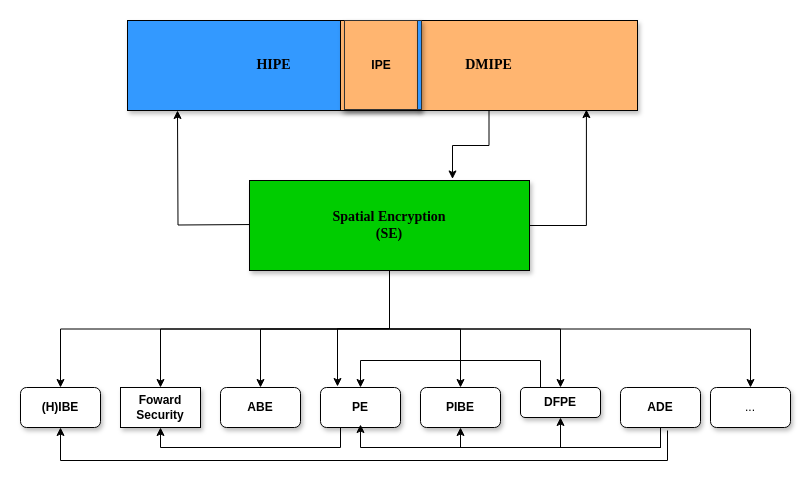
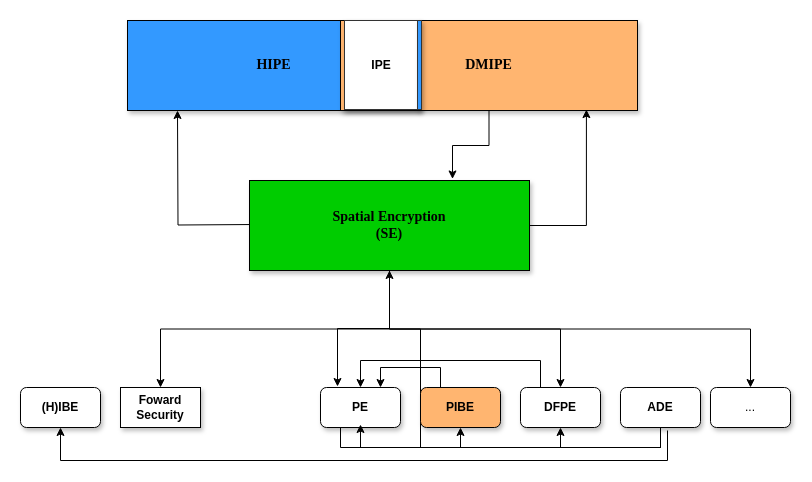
node "IPE": fillcolor #ffb570 -> #ffffff
edge "Spatial Encryption (SE)" -> "(H)IBE": removed
edge "Spatial Encryption (SE)" -> "ABE": removed
edge "Spatial Encryption (SE)" -> "PIBE": removed
edge "PIBE" -> "PE": added
node "DFPE": size 80x30 -> 80x40
node "ABE": removed
node "PIBE": fillcolor #ffffff -> #ffb570
edge "PE" -> "Foward Security": now "PE" -> "Spatial Encryption (SE)"
